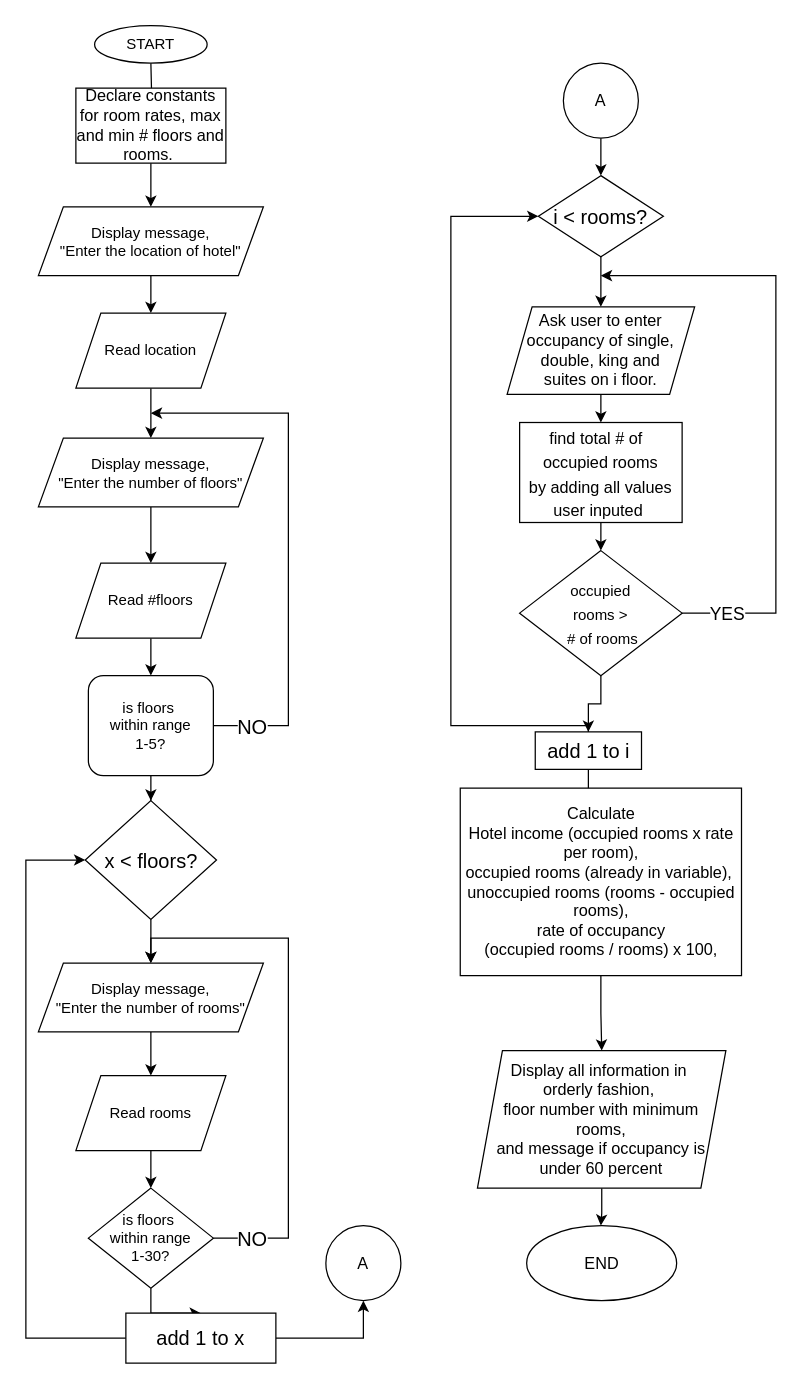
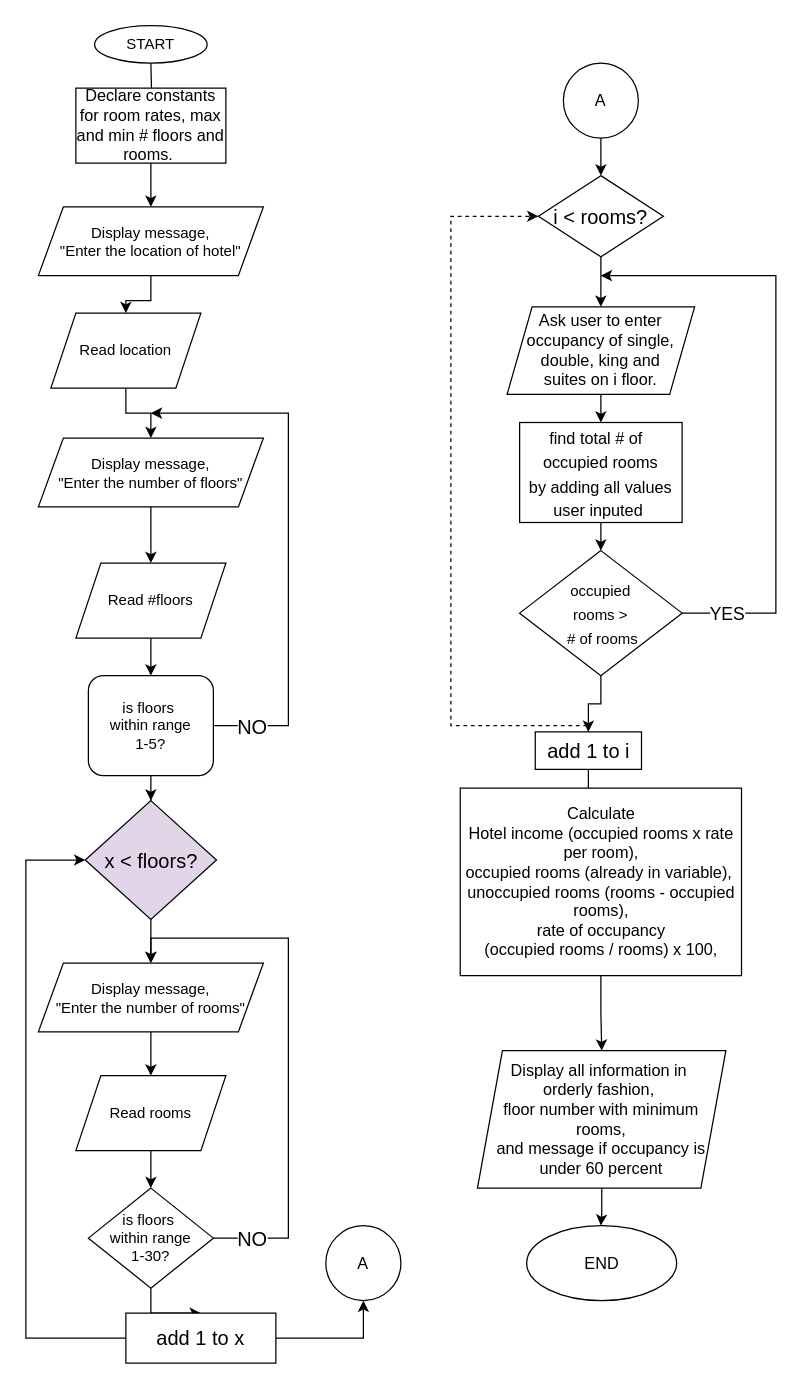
node "Read location": moved (151, 351) -> (126, 351)
edge "add 1 to i" -> "i < rooms?": style solid -> dashed
node "x < floors?": fillcolor #ffffff -> #e1d5e7
